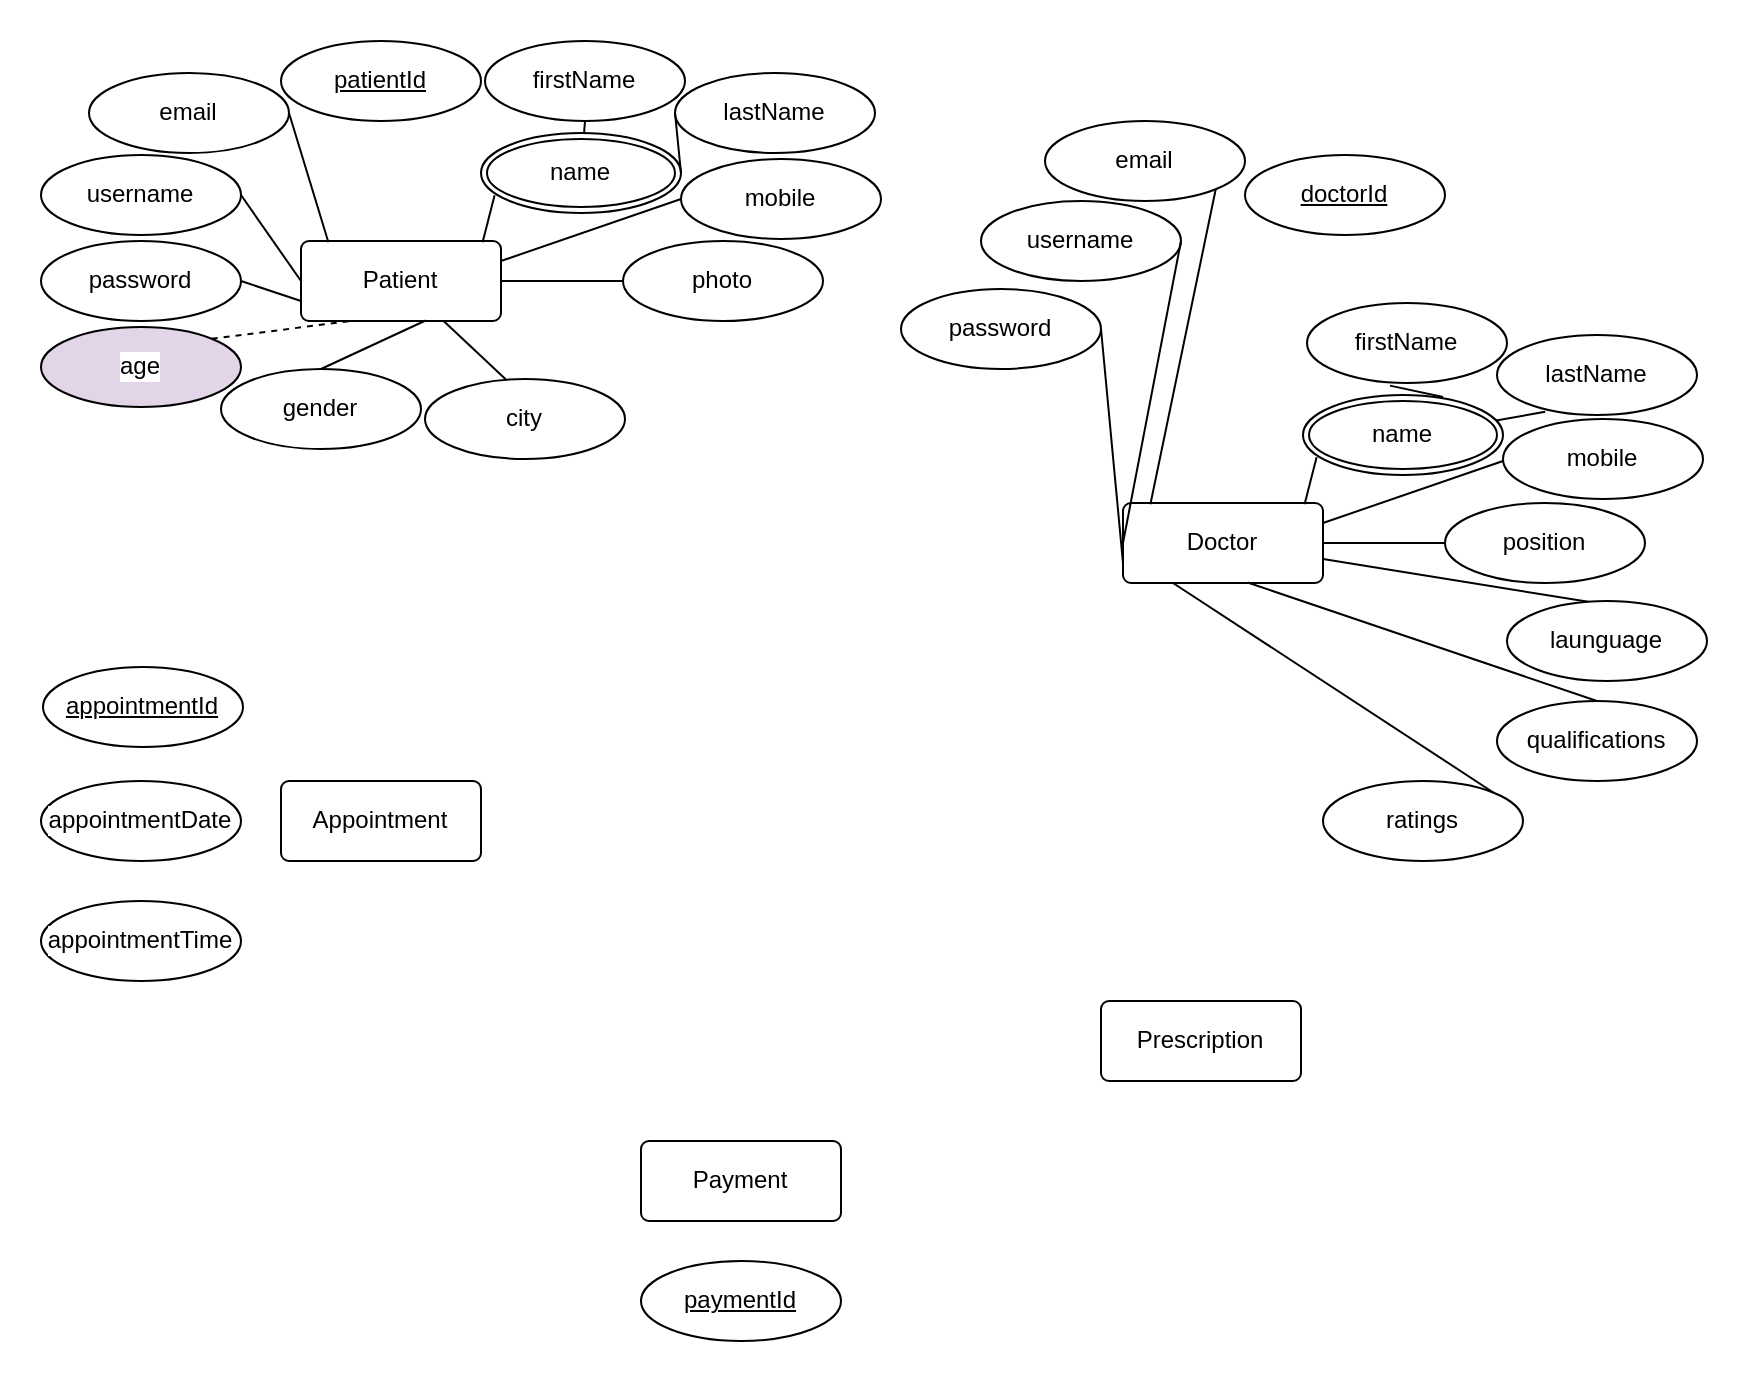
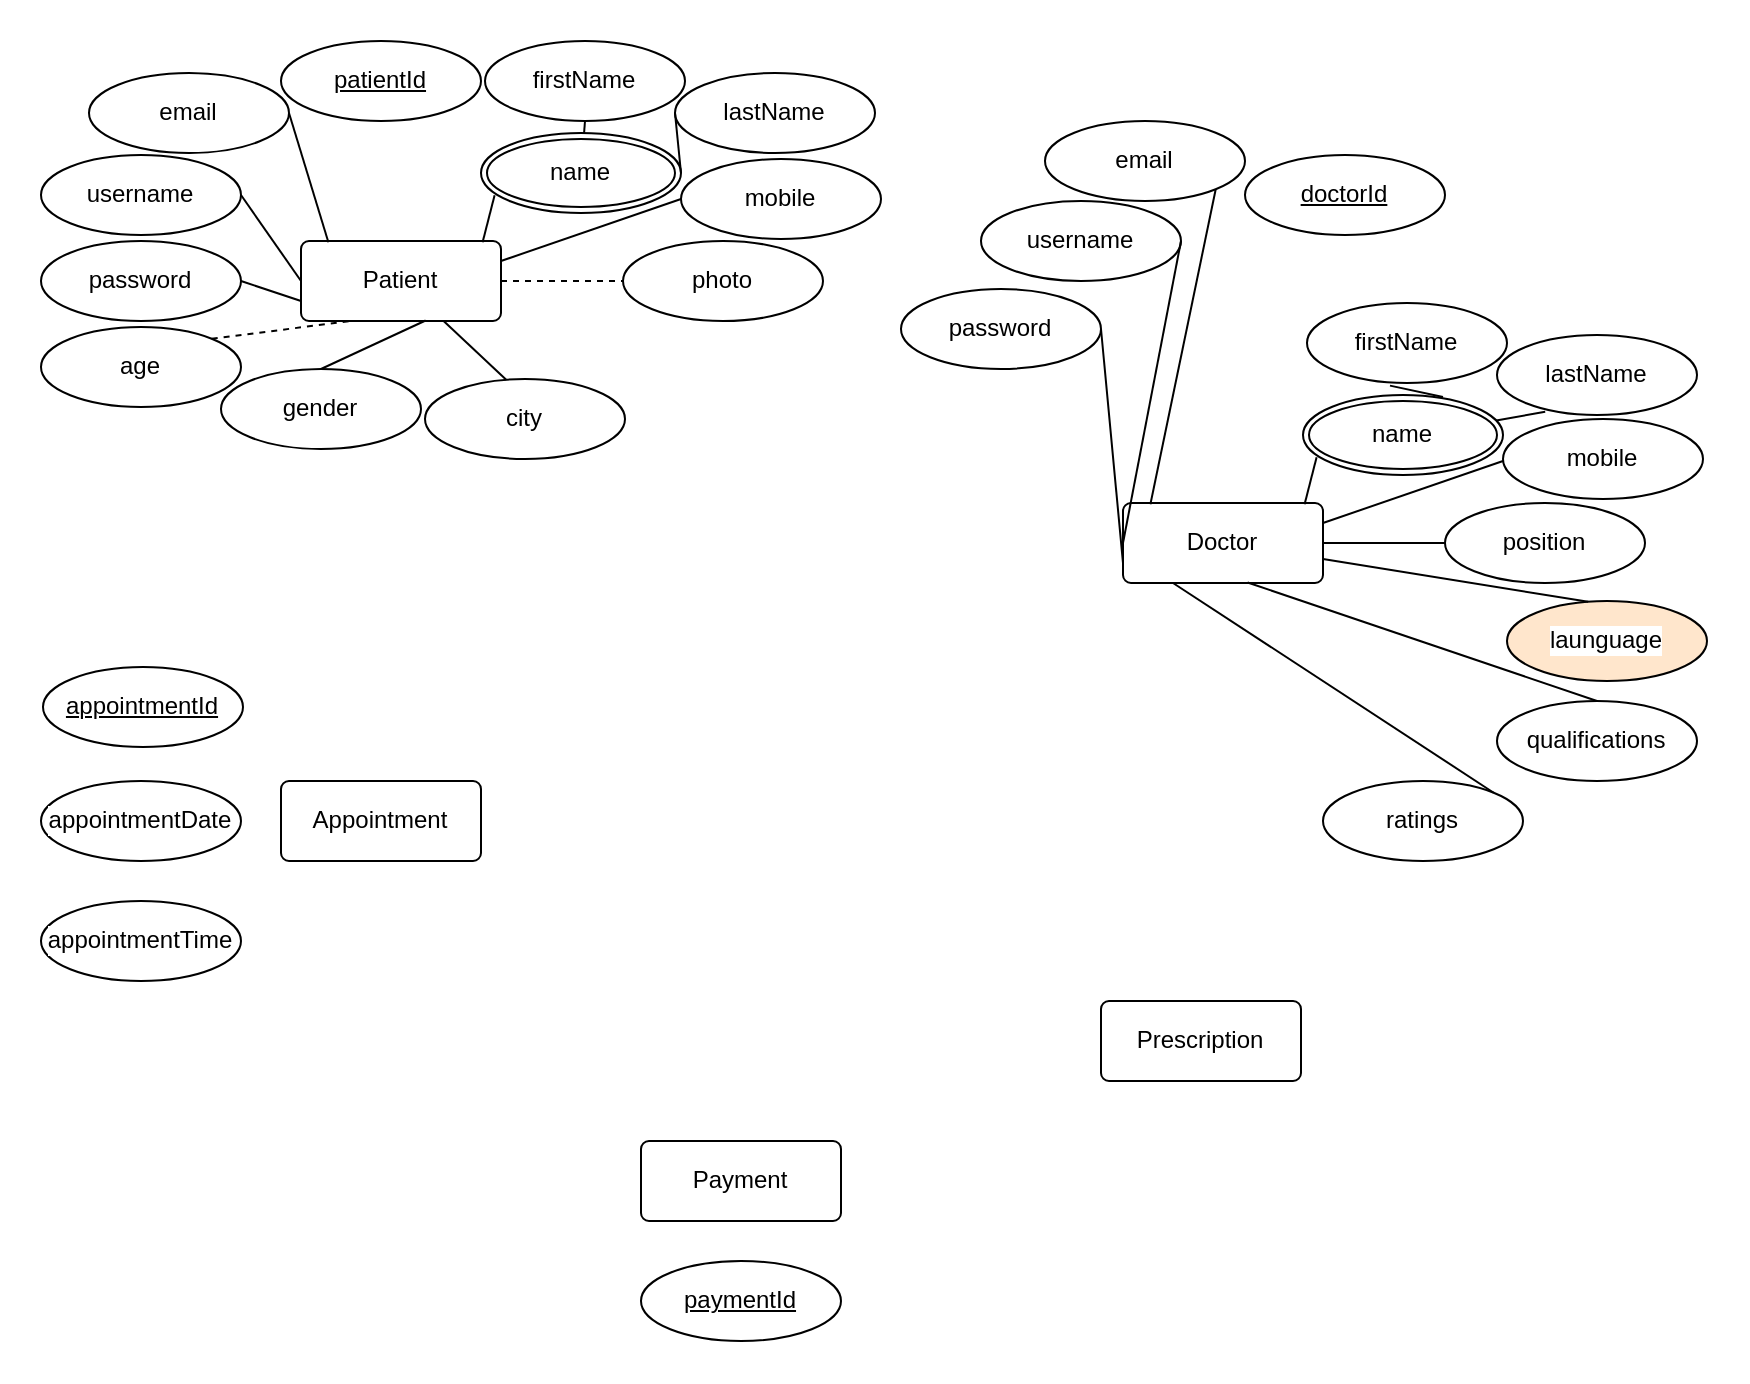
edge "Patient" -- "photo": style solid -> dashed
node "age": fillcolor #e1d5e7 -> #ffffff
node "launguage": fillcolor #ffffff -> #ffe6cc
